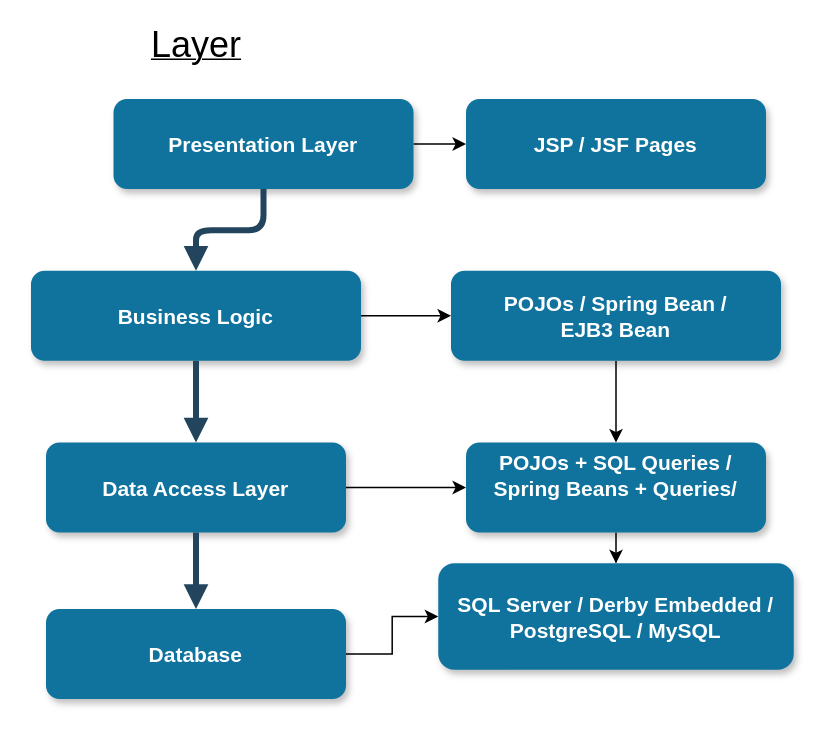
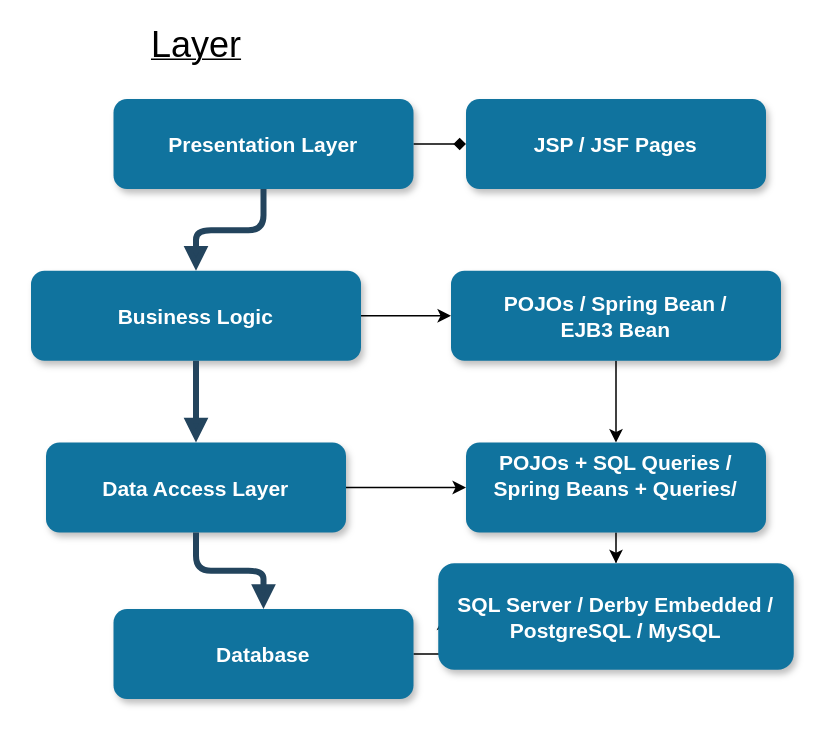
edge "Presentation Layer" -> "JSP / JSF Pages": arrowhead classic -> diamond
node "Database": moved (196, 654) -> (263, 654)
